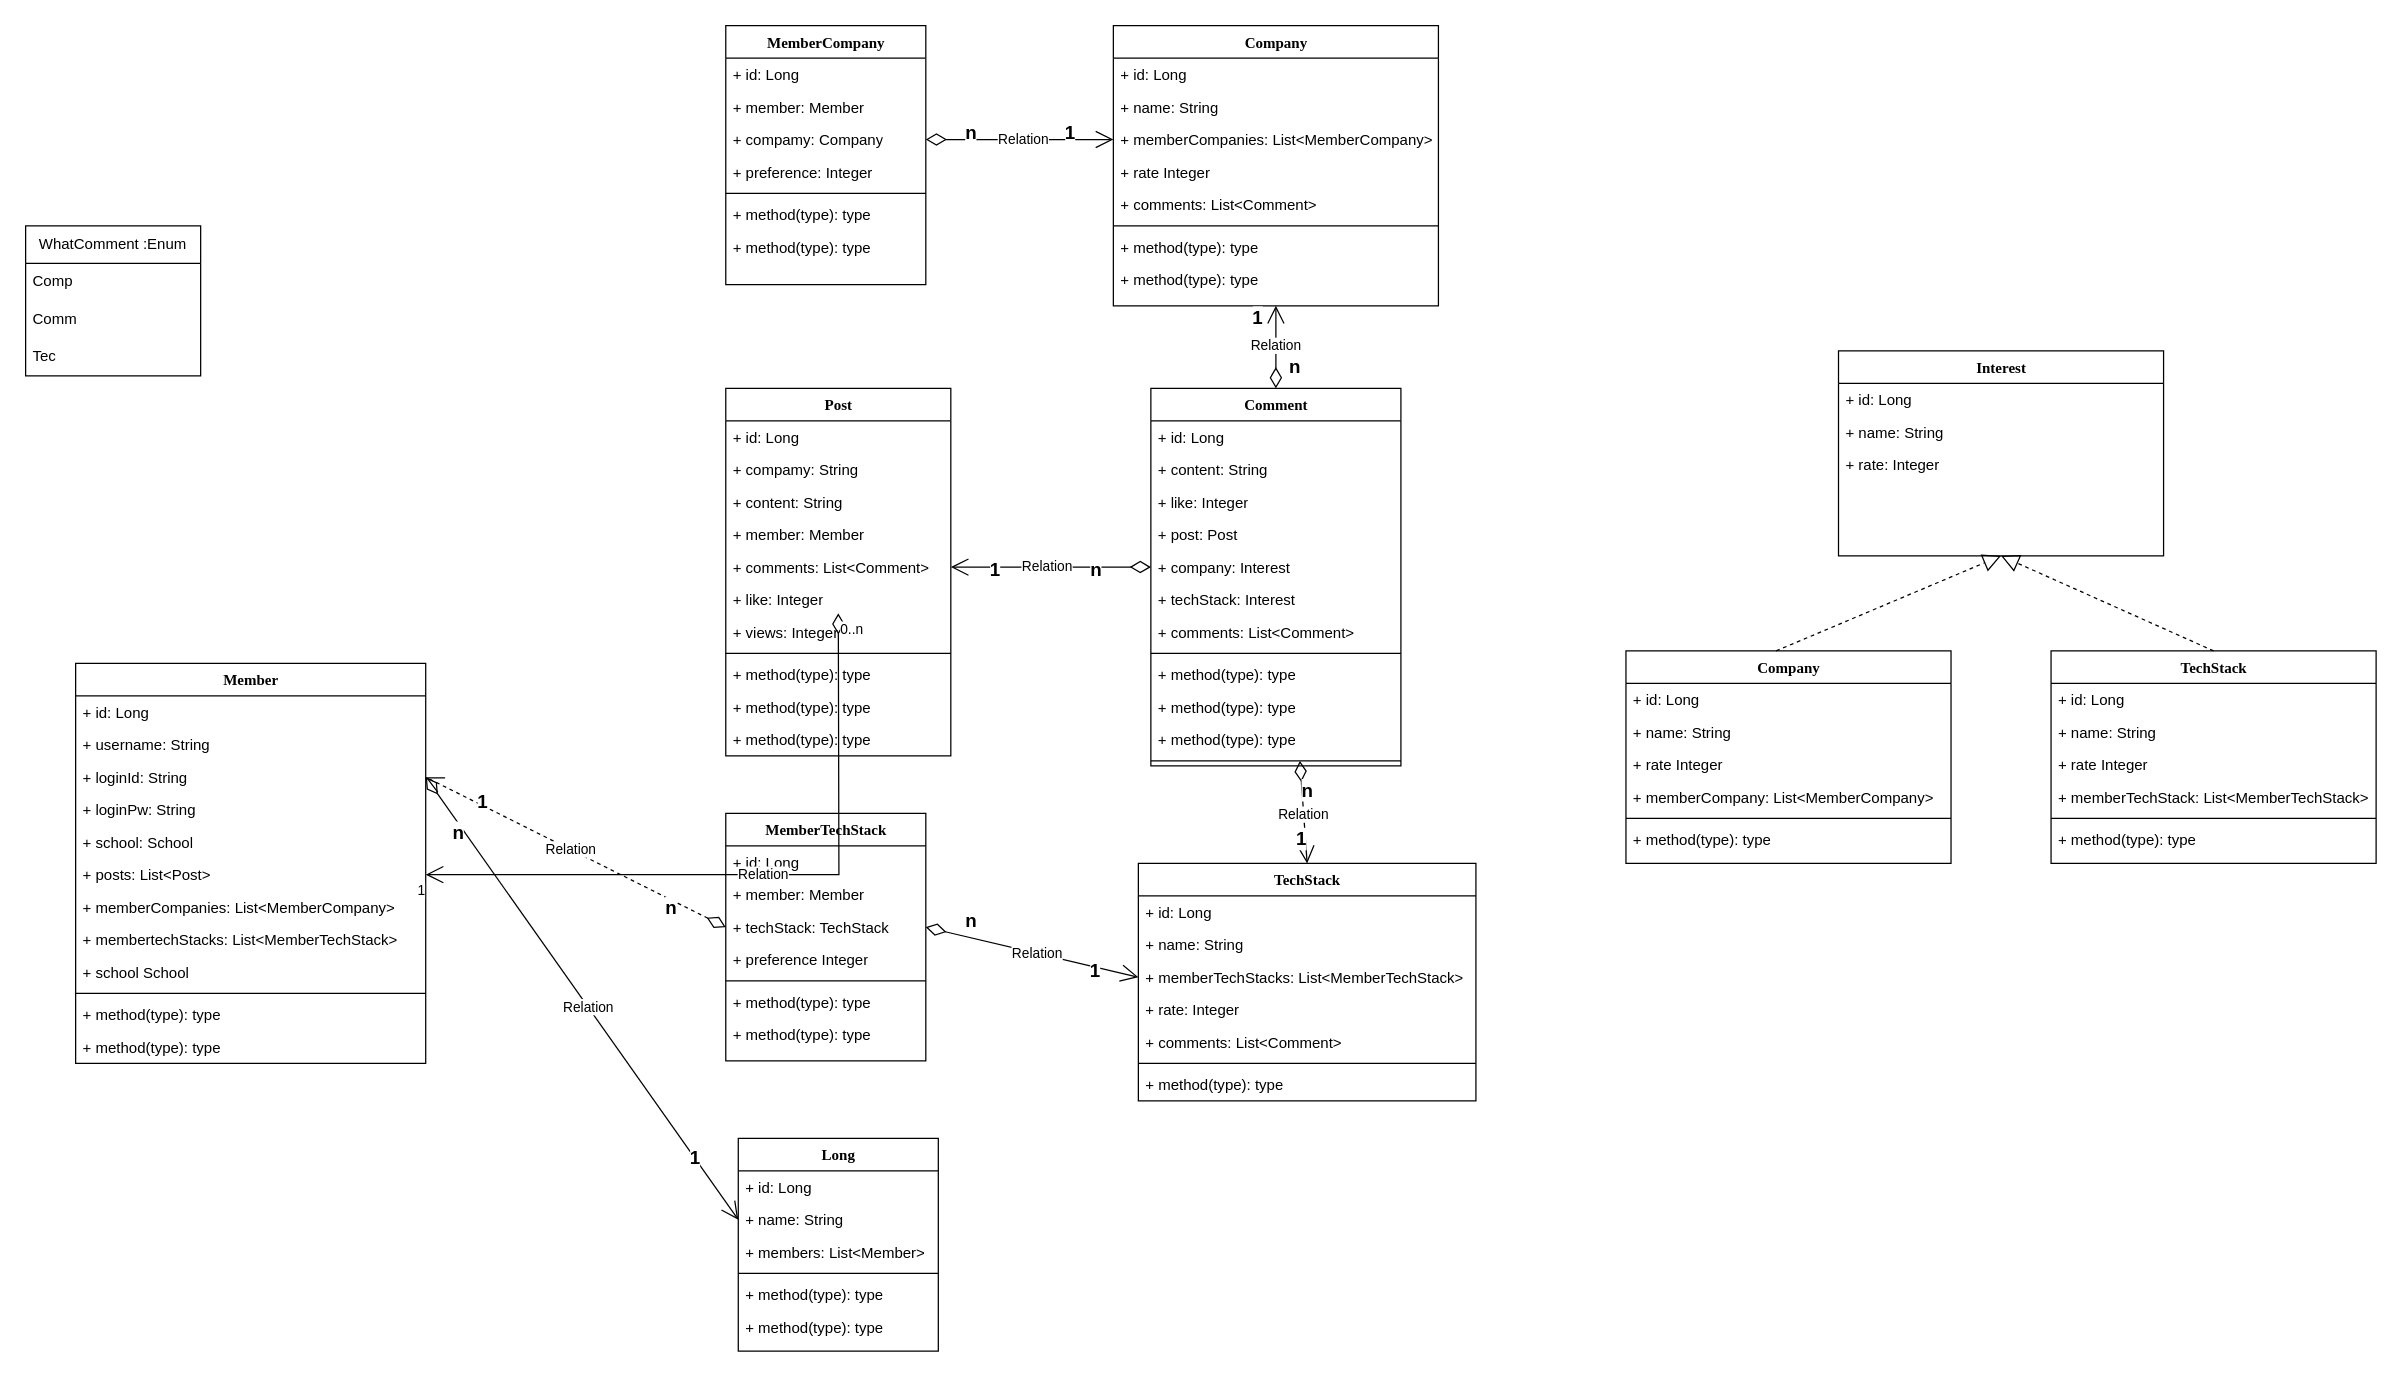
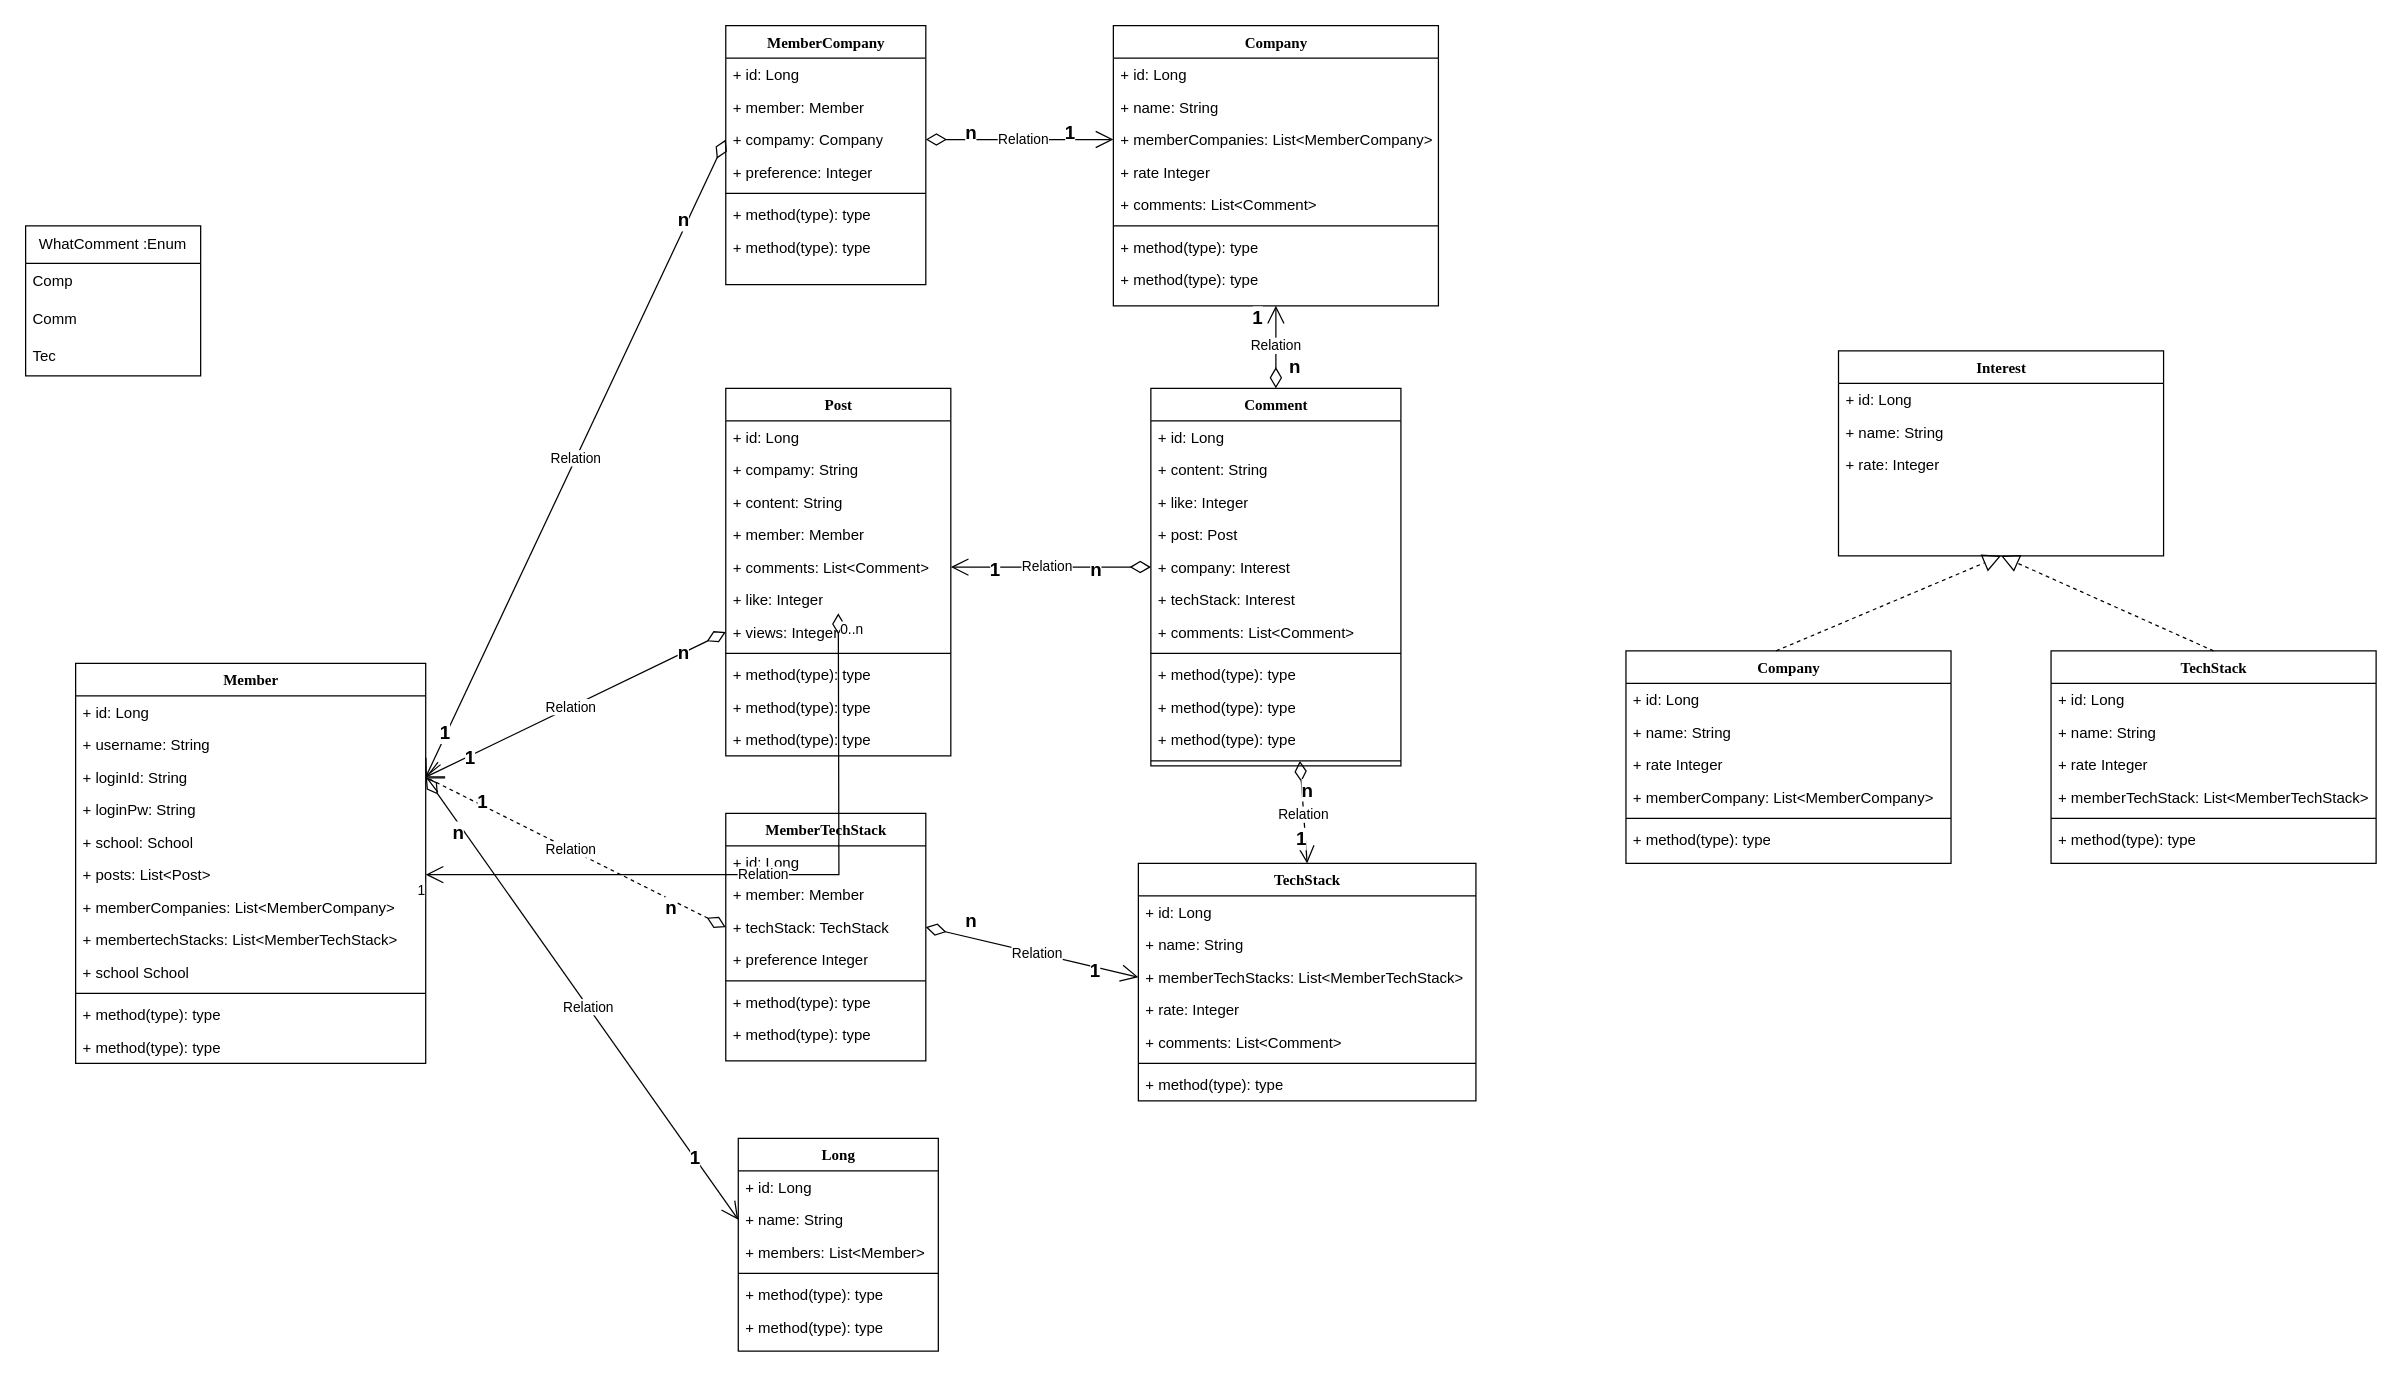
edge "+ compamy: Company" -- "+ loginId: String": added, labels "n", "Relation", "1"
edge "+ views: Integer" -- "+ loginId: String": added, labels "n", "Relation", "1"
